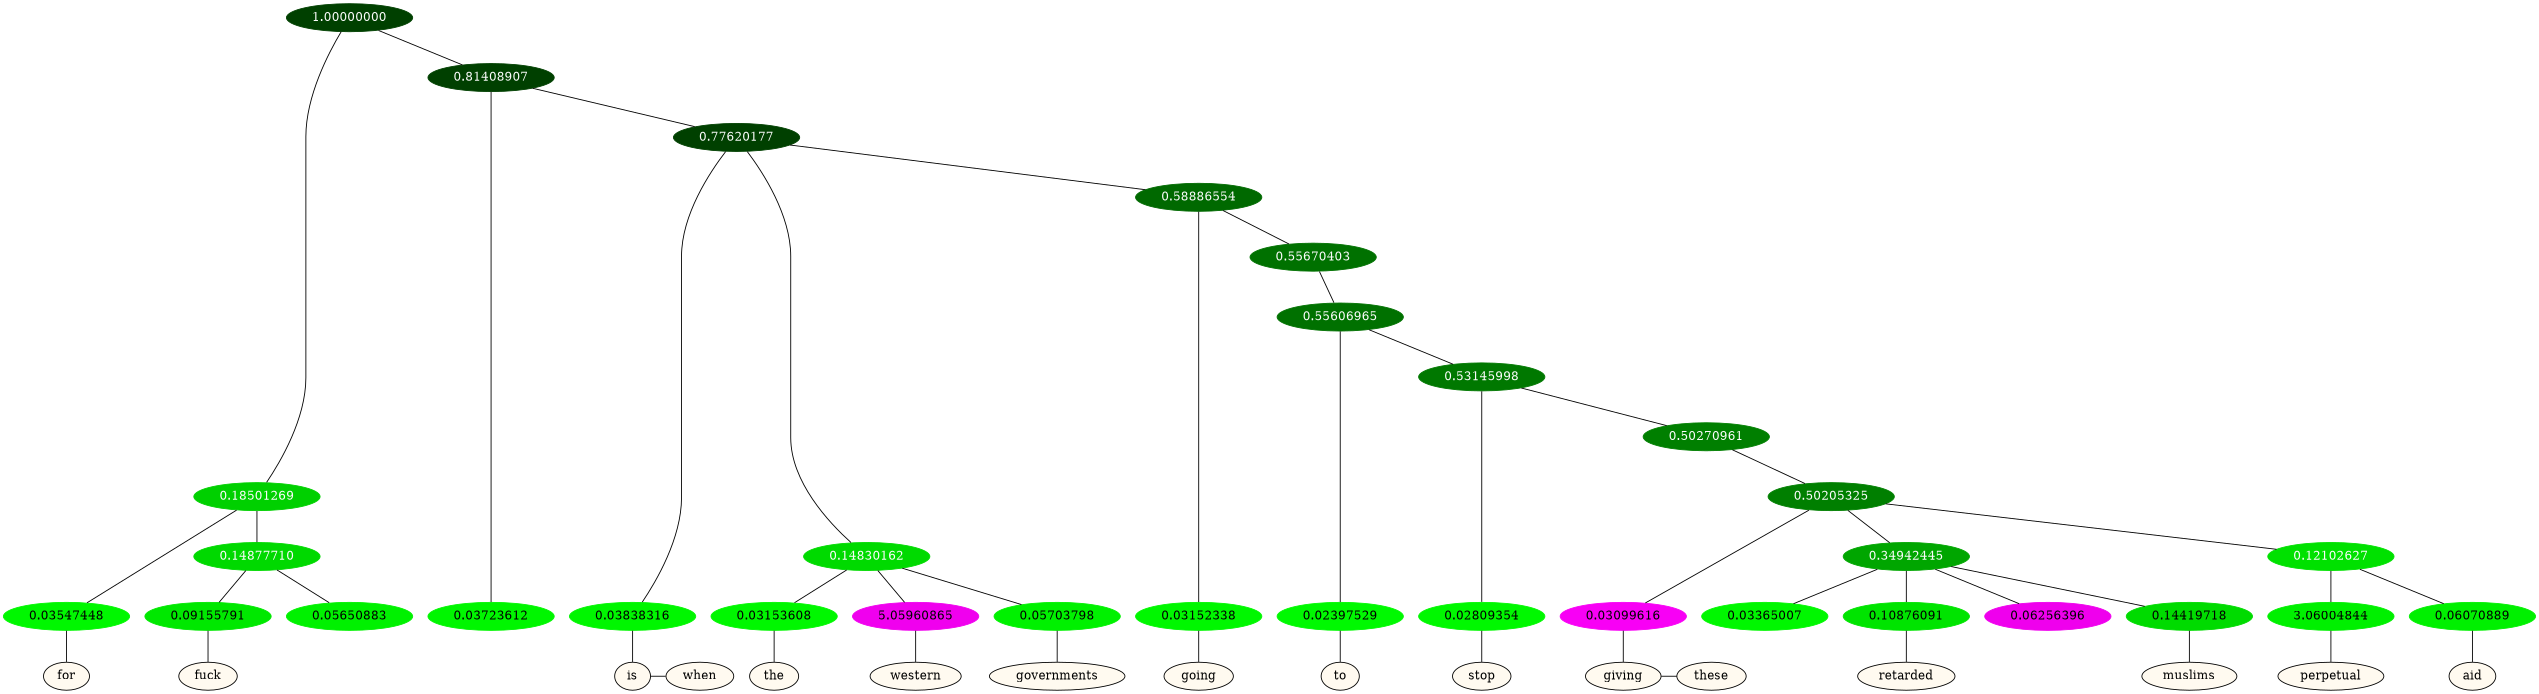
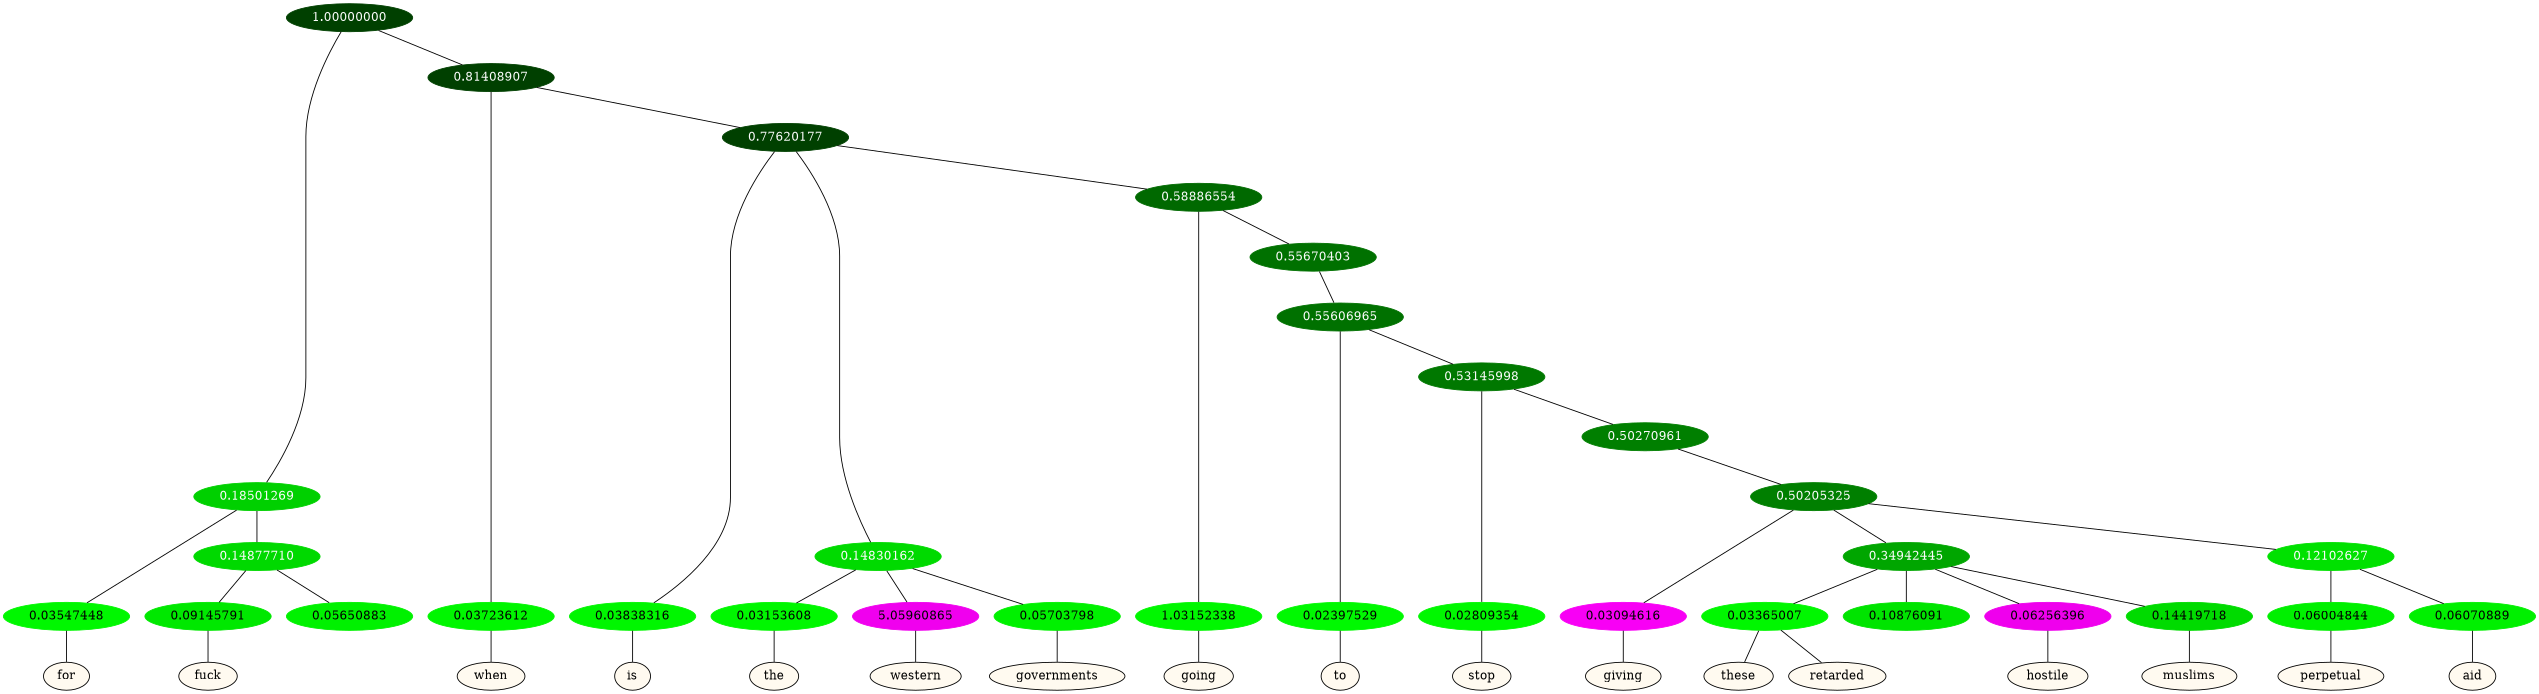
node "0.09155791": label "0.09155791" -> "0.09145791"
node "0.03152338": label "0.03152338" -> "1.03152338"
node "0.03099616": label "0.03099616" -> "0.03094616"
node "3.06004844": label "3.06004844" -> "0.06004844"
edge "0.10876091" -- "retarded": now "0.03365007" -- "retarded"
edge "is" -- "when": now "0.03723612" -- "when"
edge "giving" -- "these": now "0.03365007" -- "these"
node "hostile": added
